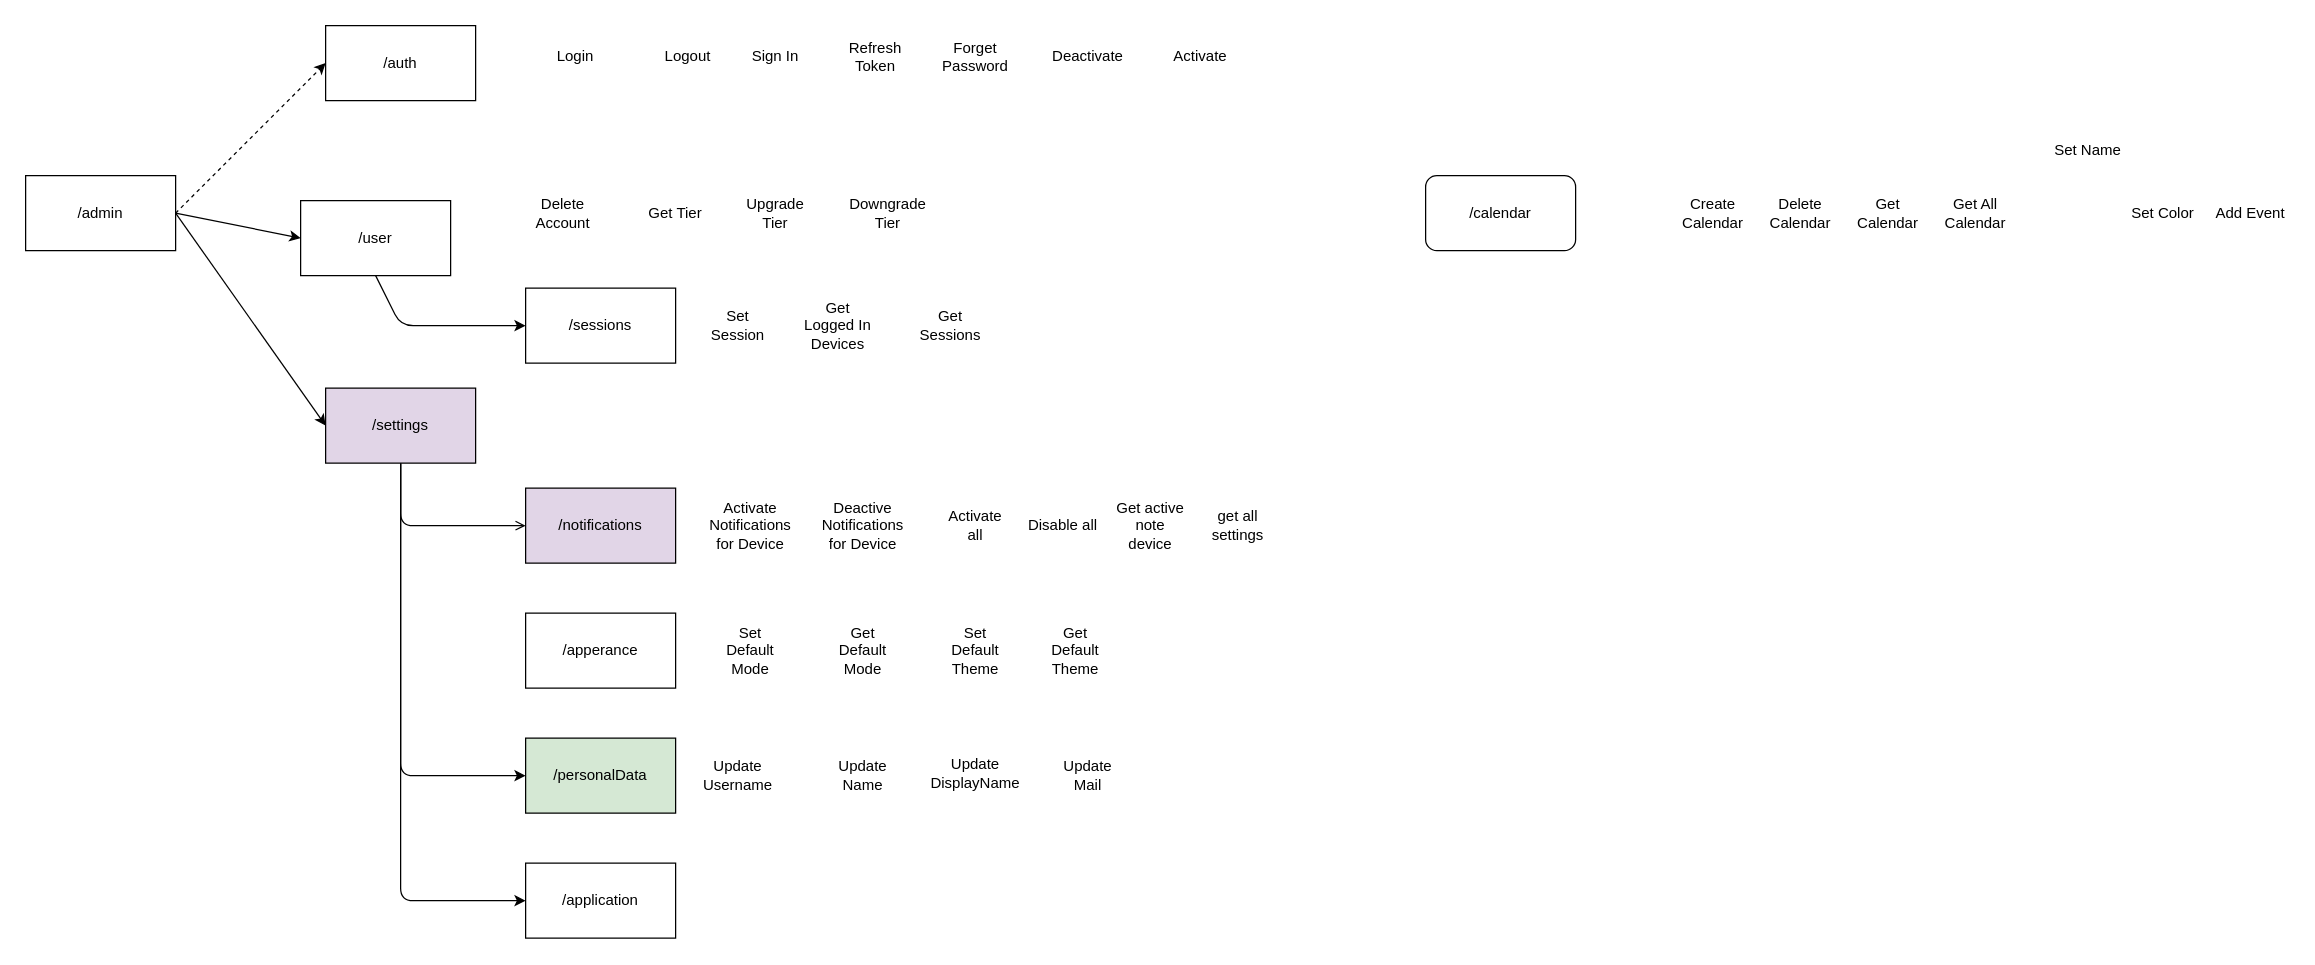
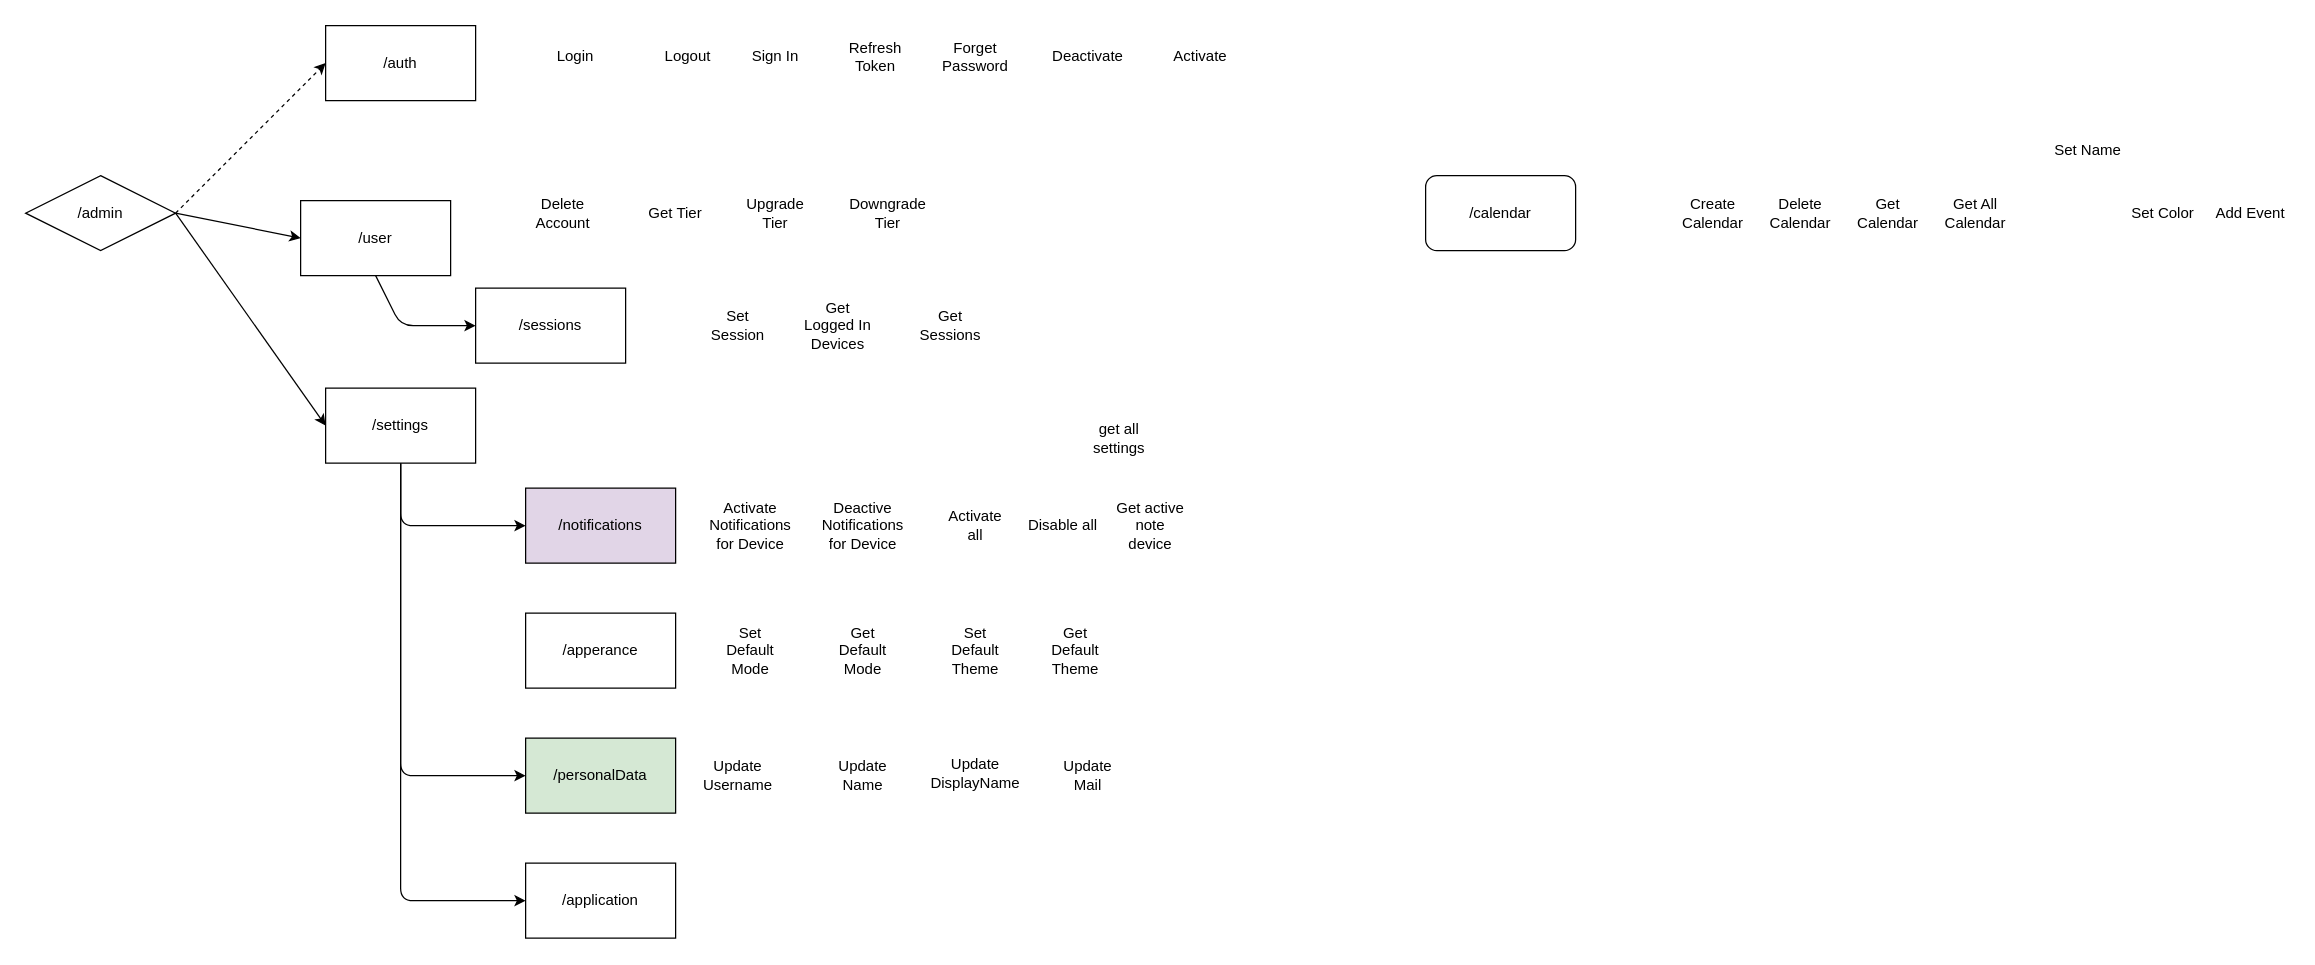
node "/admin": shape rectangle -> diamond
node "/sessions": moved (601, 326) -> (551, 326)
node "/settings": fillcolor #e1d5e7 -> #ffffff
edge "/settings" -> "/notifications": arrowhead open -> classic
node "get all settings": moved (1238, 526) -> (1119, 438)
